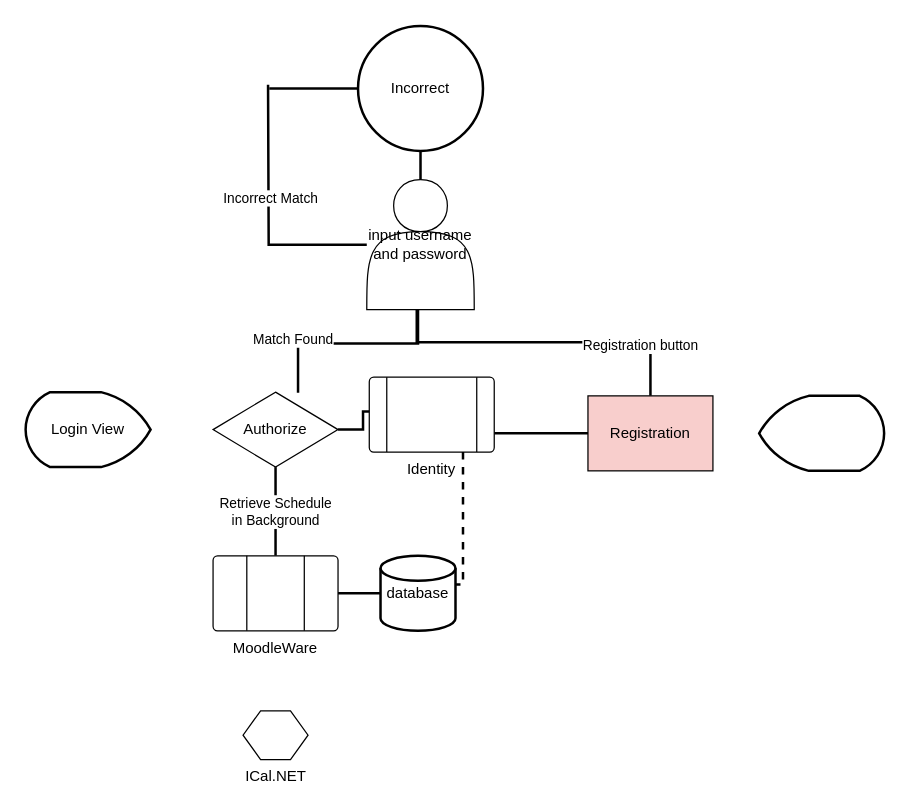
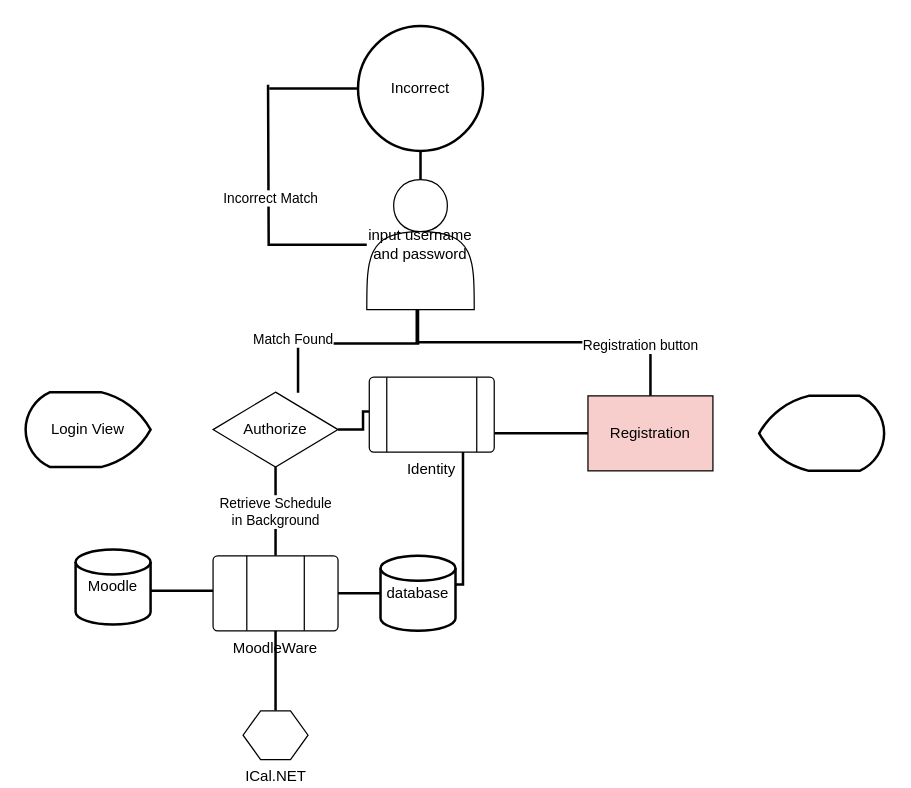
edge "Identity" -- "database": style dashed -> solid
node "Moodle": added
edge "Moodle" -- "ICal.NET": added
